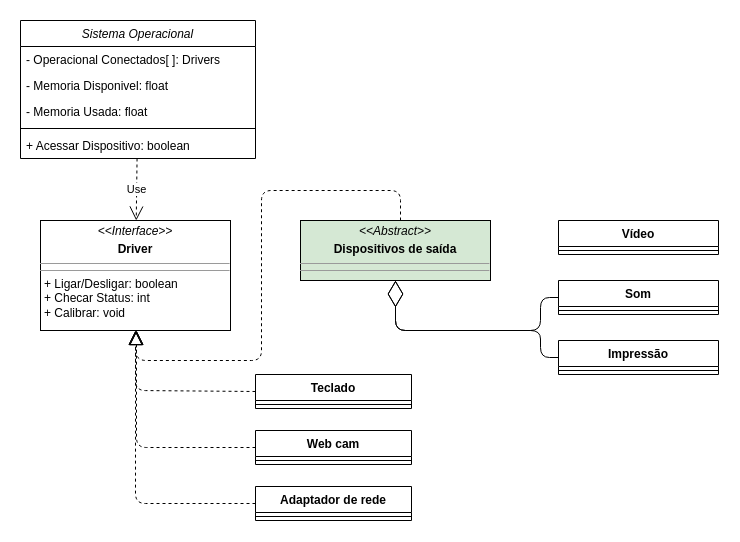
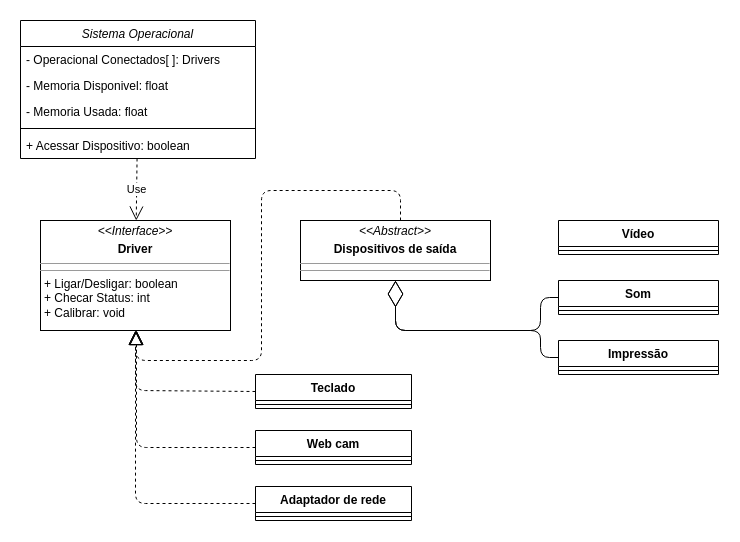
node "<<Abstract>> Dispositivos de saída": fillcolor #d5e8d4 -> #ffffff
